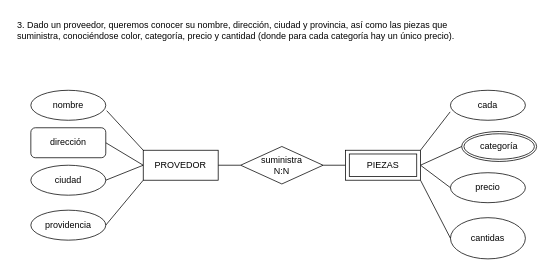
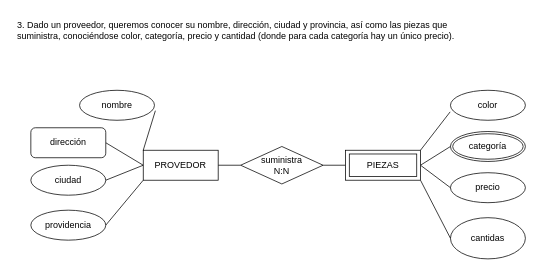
node "nombre": moved (68, 105) -> (117, 105)
node "cada": label "cada" -> "color"
node "categoría": moved (499, 147) -> (488, 147)
